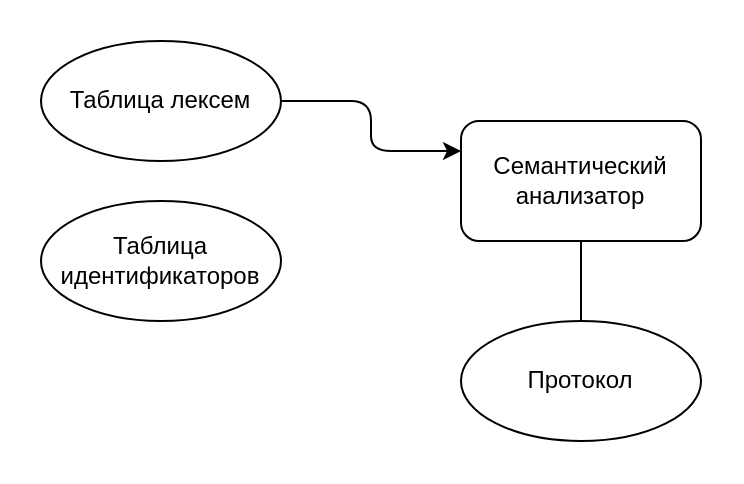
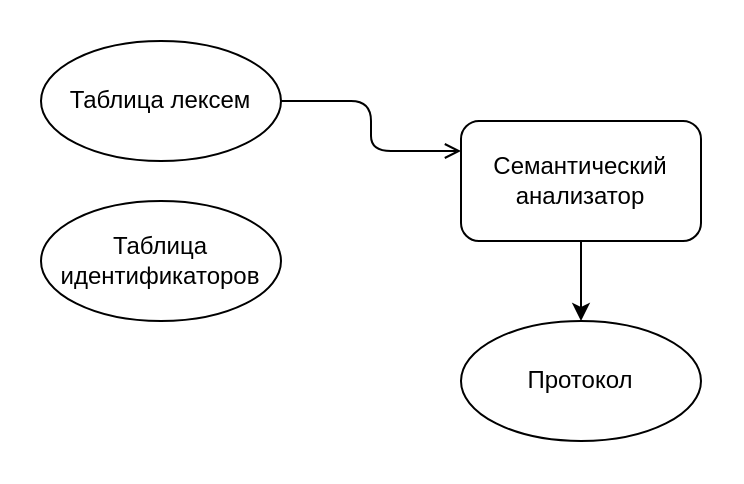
edge "Таблица лексем" -> "Семантический анализатор": arrowhead classic -> open
edge "Семантический анализатор" -- "Протокол": arrowhead none -> classic
